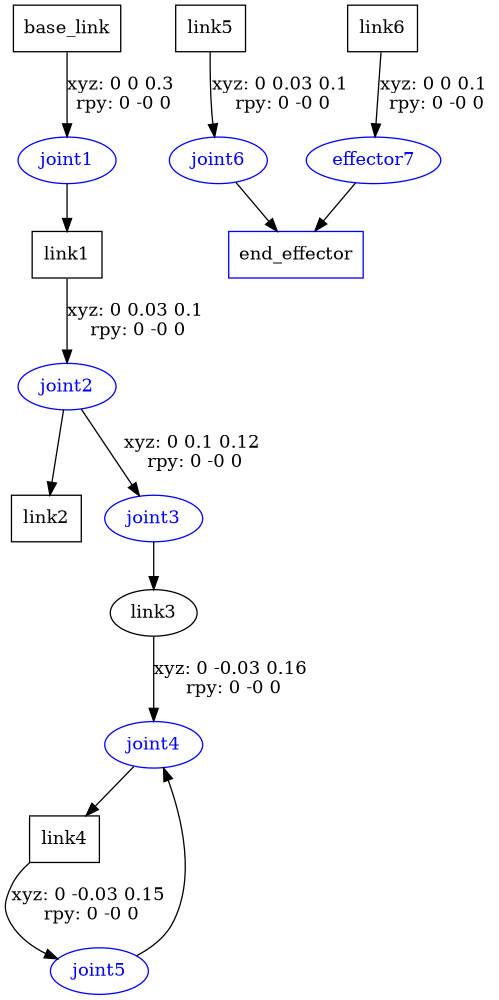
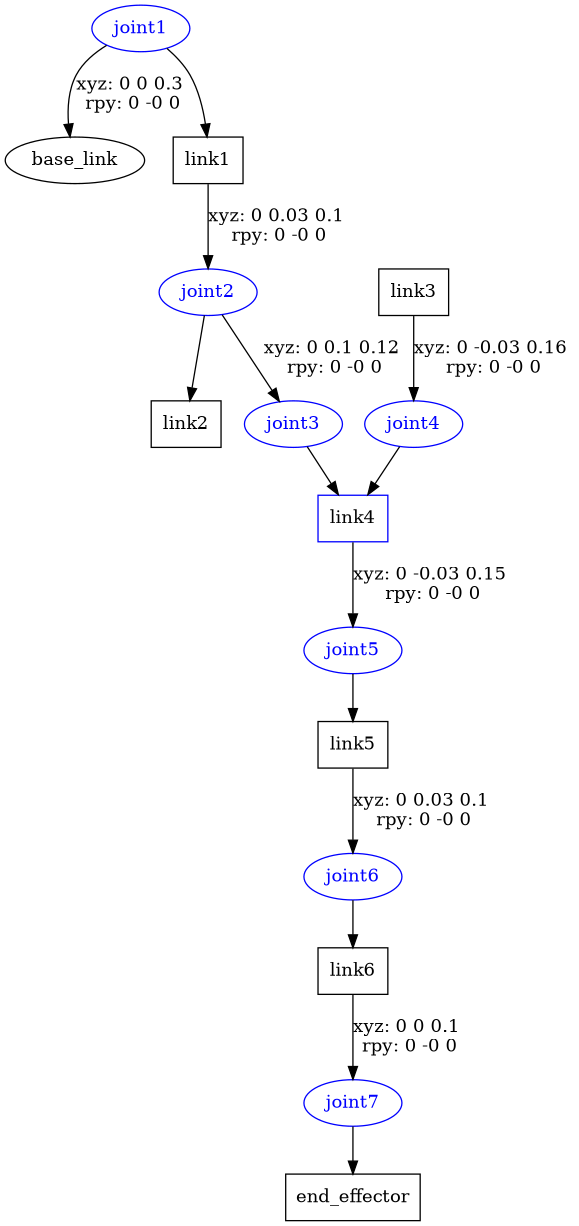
node "base_link": shape box -> ellipse
edge "base_link" -> "joint1": reversed
node "effector7": label "effector7" -> "joint7"
edge "joint6" -> "end_effector": now "joint6" -> "link6"
node "end_effector": color blue -> black
edge "joint3" -> "link3": now "joint3" -> "link4"
node "link3": shape ellipse -> box
node "link4": color black -> blue
edge "joint5" -> "joint4": now "joint5" -> "link5"
